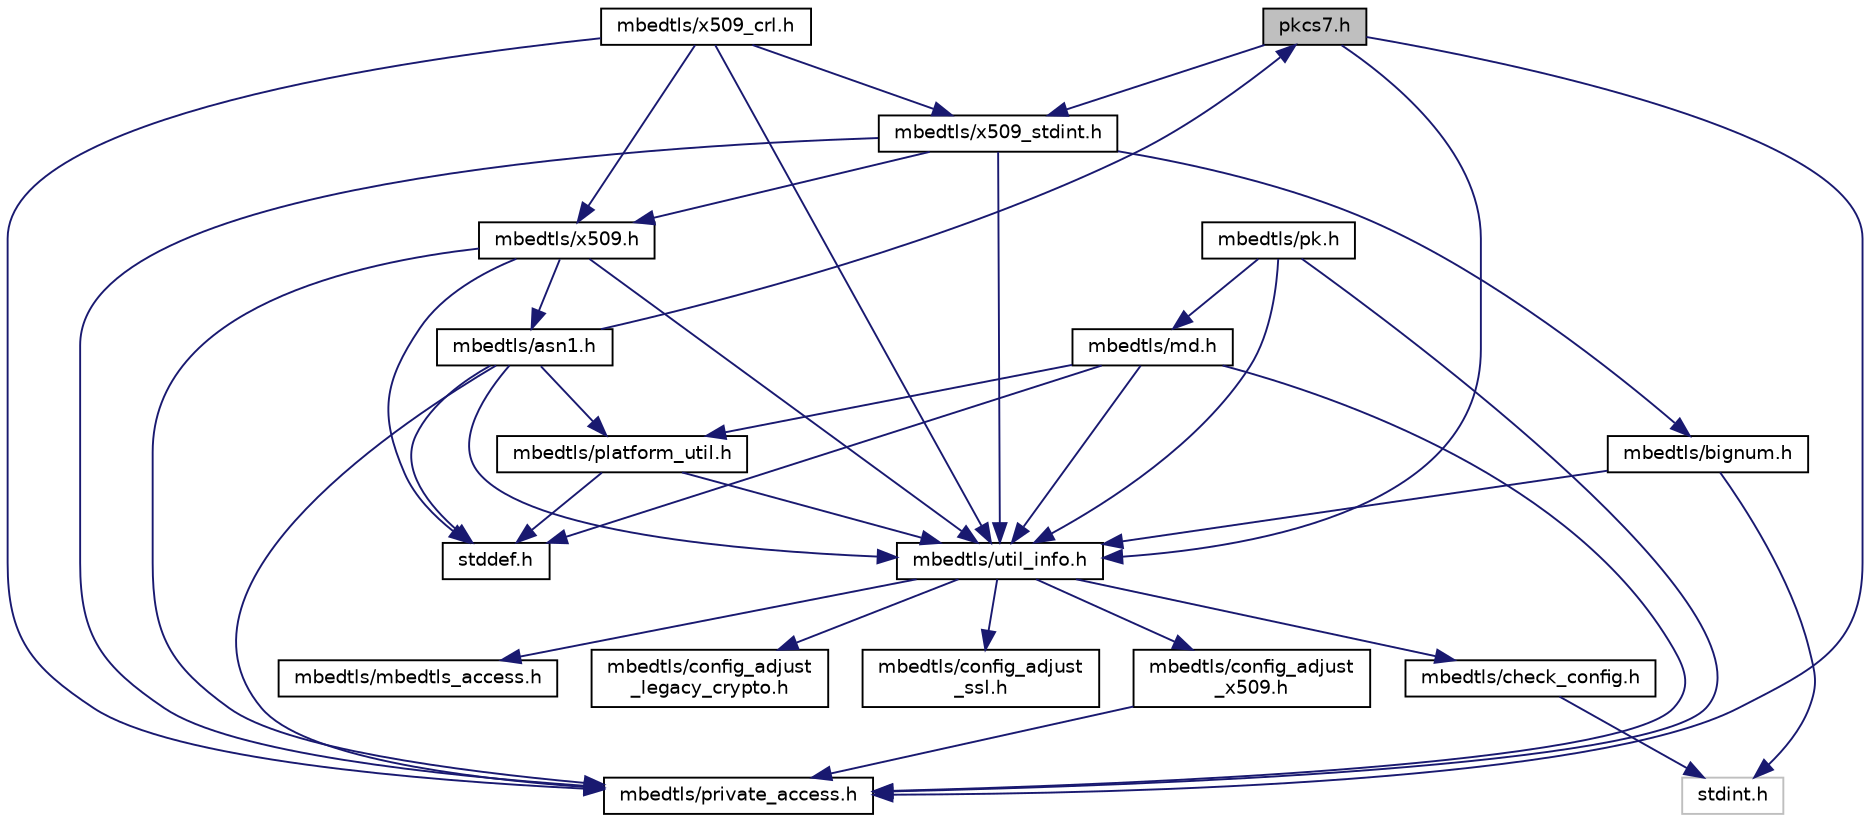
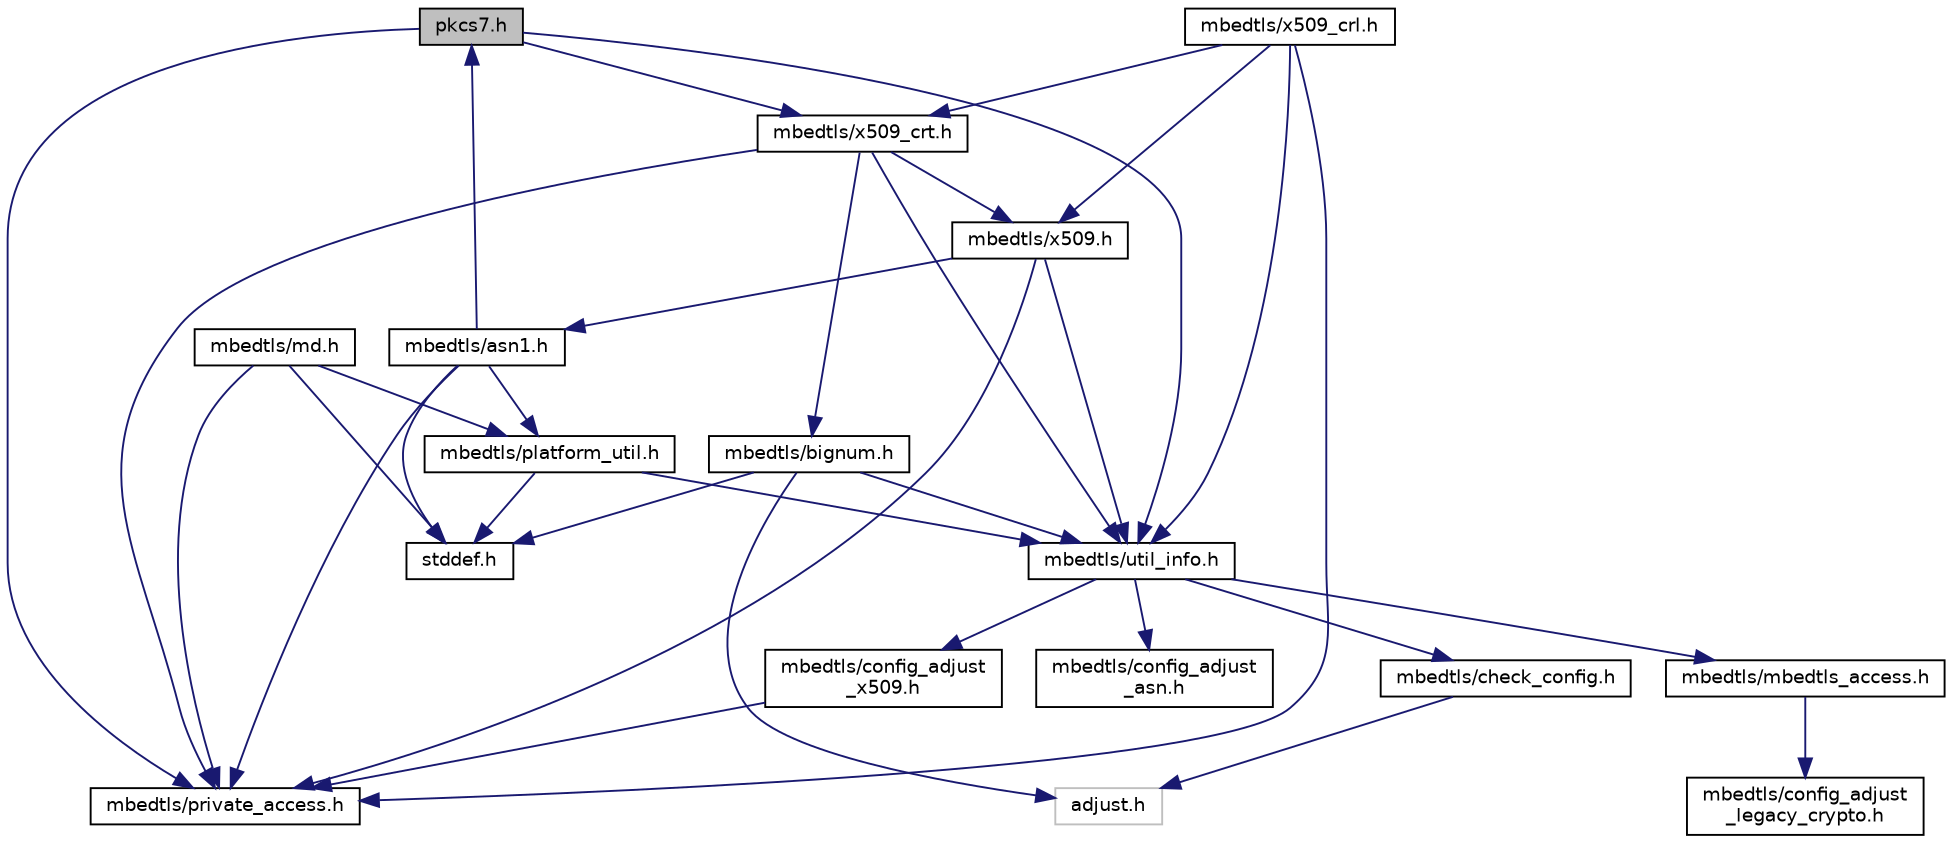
node "mbedtls/x509_stdint.h": label "mbedtls/x509_stdint.h" -> "mbedtls/x509_crt.h"
node "mbedtls/pk.h": removed
edge "mbedtls/x509.h" -> "stddef.h": now "mbedtls/bignum.h" -> "stddef.h"
edge "mbedtls/md.h" -> "mbedtls/util_info.h": removed
edge "mbedtls/asn1.h" -> "mbedtls/util_info.h": removed
edge "mbedtls/util_info.h" -> "mbedtls/config_adjust _legacy_crypto.h": now "mbedtls/mbedtls_access.h" -> "mbedtls/config_adjust _legacy_crypto.h"
node "mbedtls/config_adjust _ssl.h": label "mbedtls/config_adjust _ssl.h" -> "mbedtls/config_adjust _asn.h"
node "stdint.h": label "stdint.h" -> "adjust.h"
